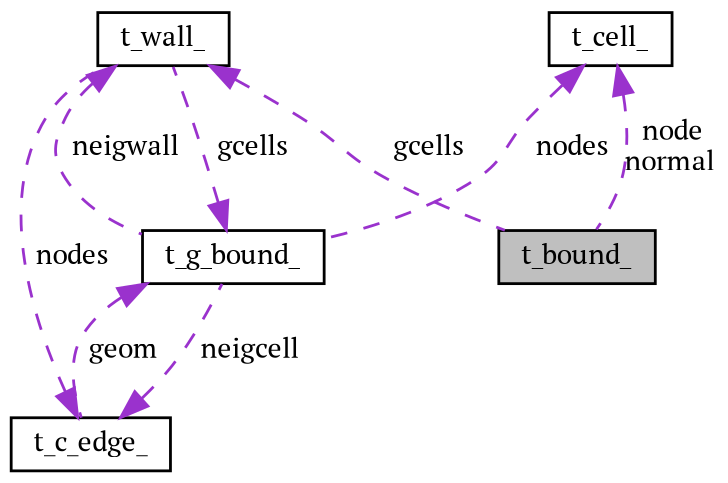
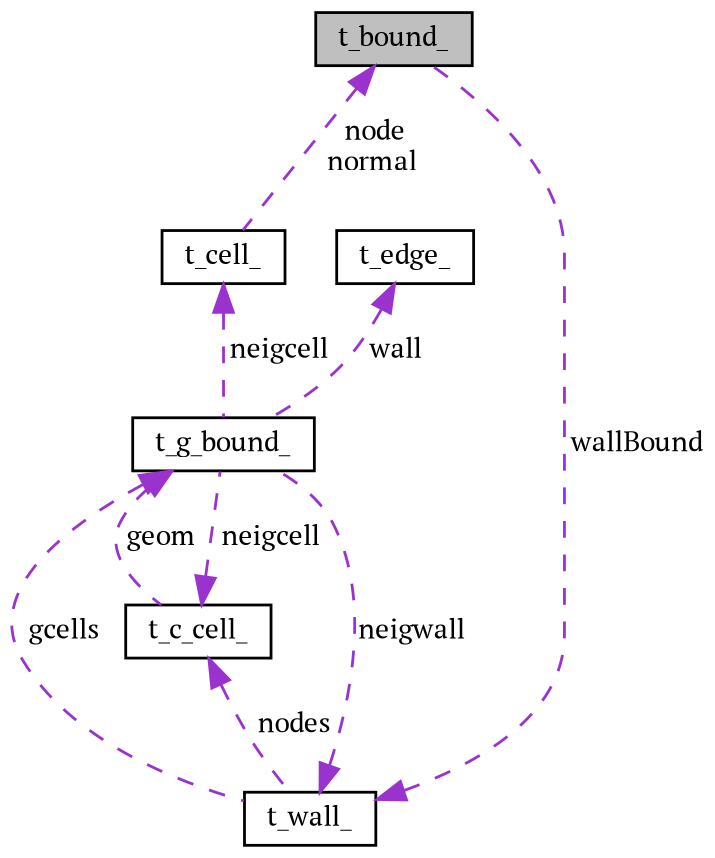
edge "t_bound_" -> "t_wall_": label " gcells" -> " wallBound"
edge "t_g_bound_" -> "t_cell_": label " nodes" -> " neigcell"
edge "t_bound_" -> "t_cell_": reversed
node "t_edge_": added
node "t_c_edge_": label "t_c_edge_" -> "t_c_cell_"
